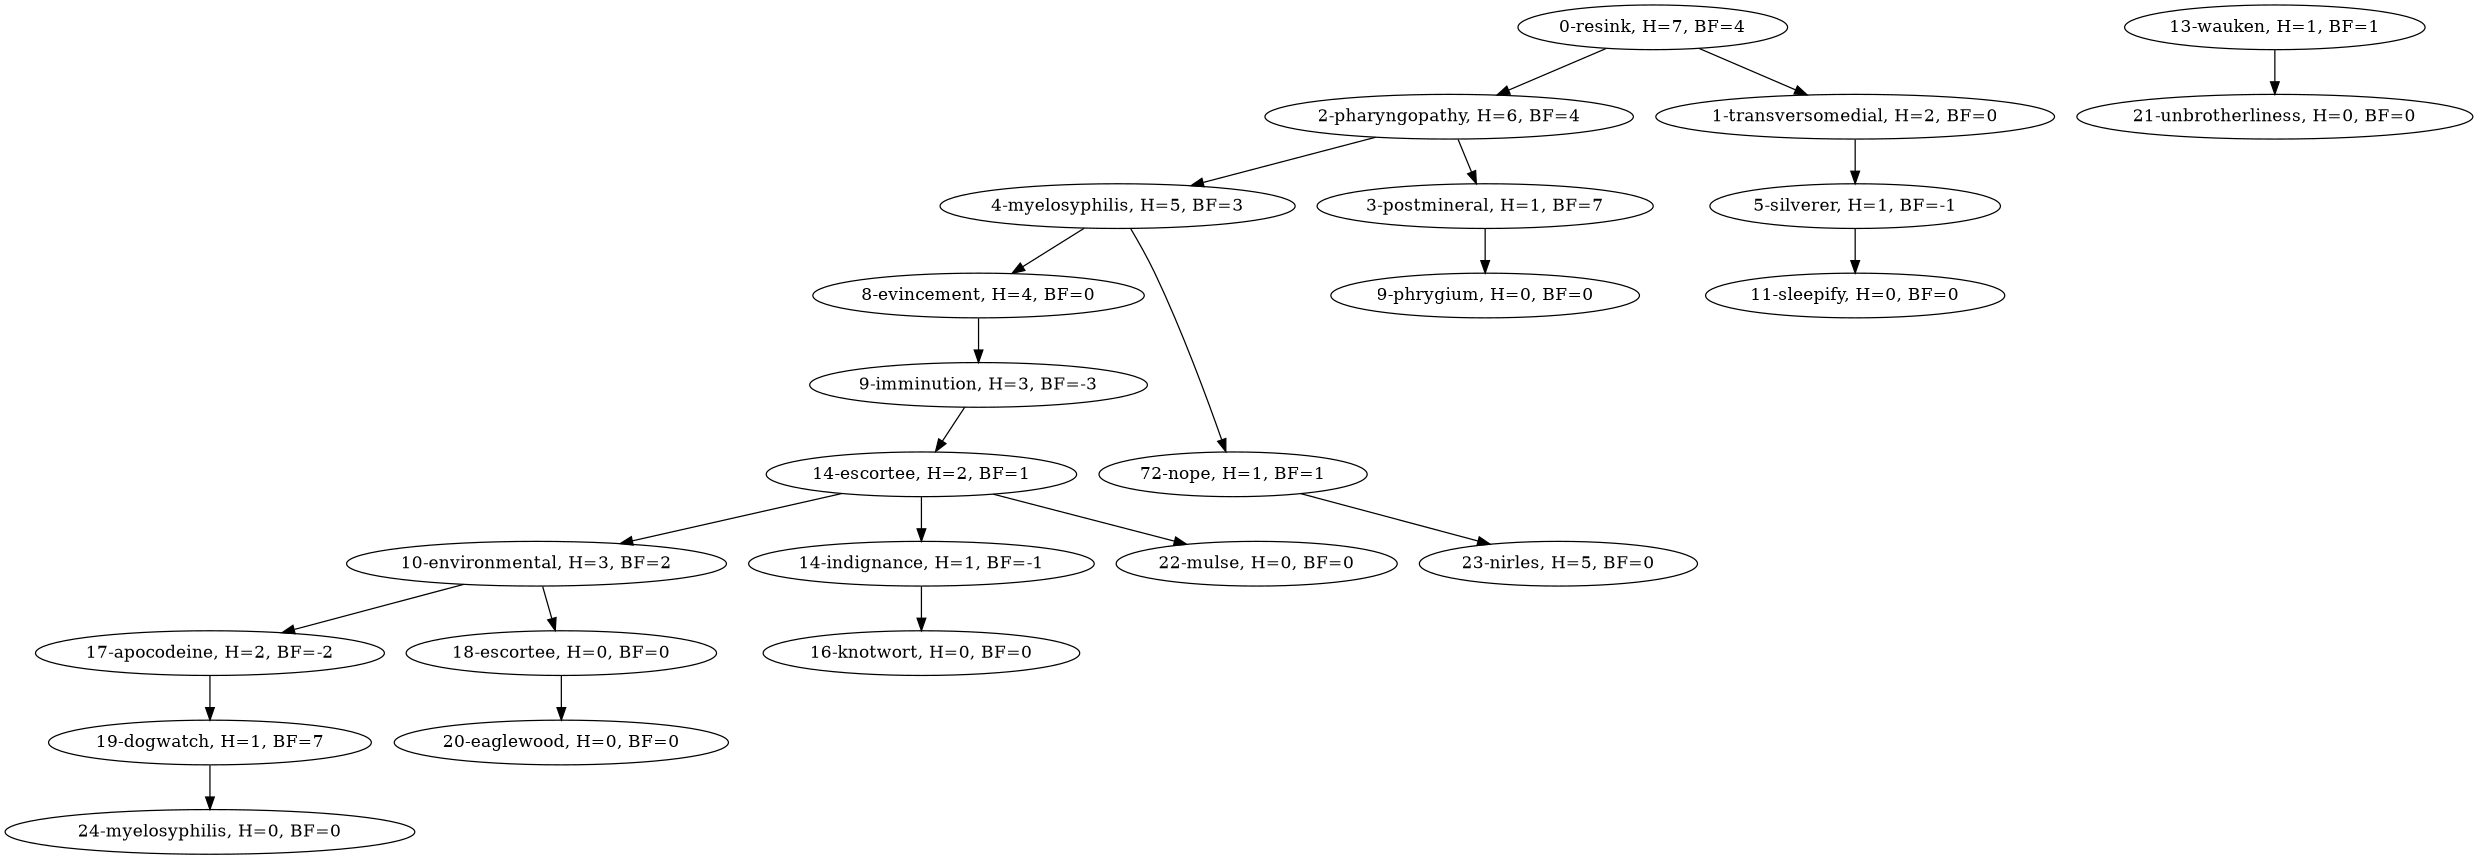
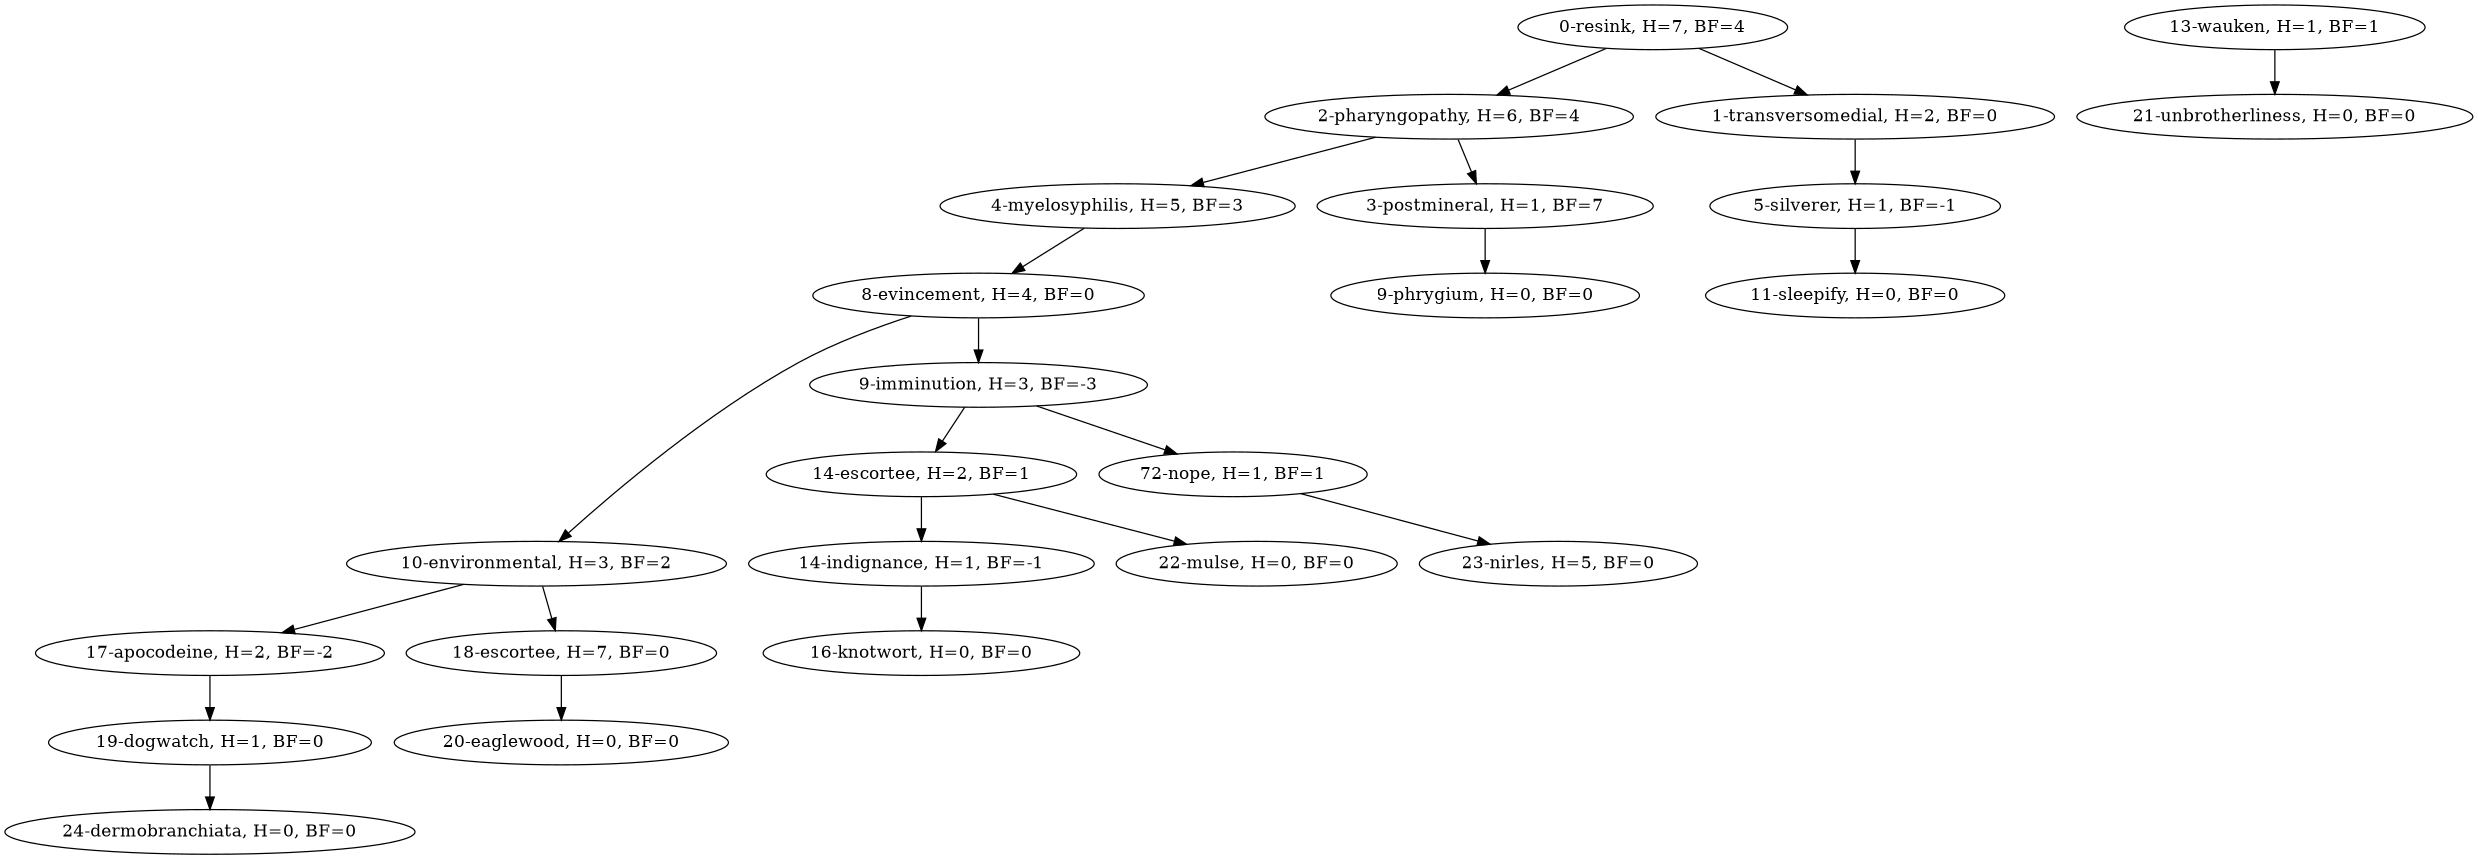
edge "4-myelosyphilis, H=5, BF=3" -> "72-nope, H=1, BF=1": now "9-imminution, H=3, BF=-3" -> "72-nope, H=1, BF=1"
edge "14-escortee, H=2, BF=1" -> "10-environmental, H=3, BF=2": now "8-evincement, H=4, BF=0" -> "10-environmental, H=3, BF=2"
node "18-escortee, H=0, BF=0": label "18-escortee, H=0, BF=0" -> "18-escortee, H=7, BF=0"
node "19-dogwatch, H=1, BF=7": label "19-dogwatch, H=1, BF=7" -> "19-dogwatch, H=1, BF=0"
node "24-myelosyphilis, H=0, BF=0": label "24-myelosyphilis, H=0, BF=0" -> "24-dermobranchiata, H=0, BF=0"
